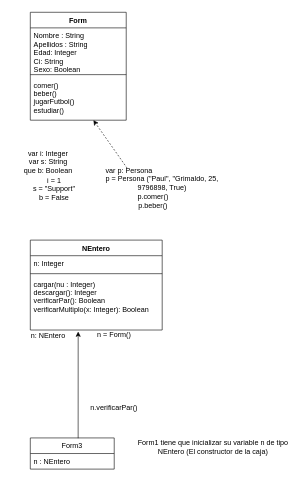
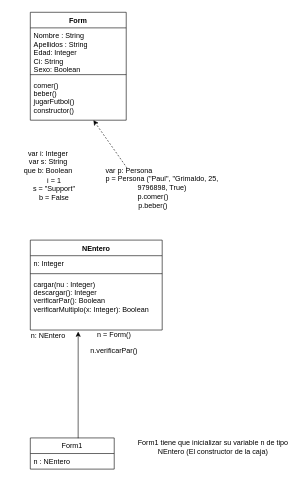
node "comer() beber() jugarFutbol() estudiar()": label "comer() beber() jugarFutbol() estudiar()" -> "comer() beber() jugarFutbol() constructor()"
node "n.verificarPar()": moved (114, 408) -> (114, 351)
node "Form3": label "Form3" -> "Form1"
